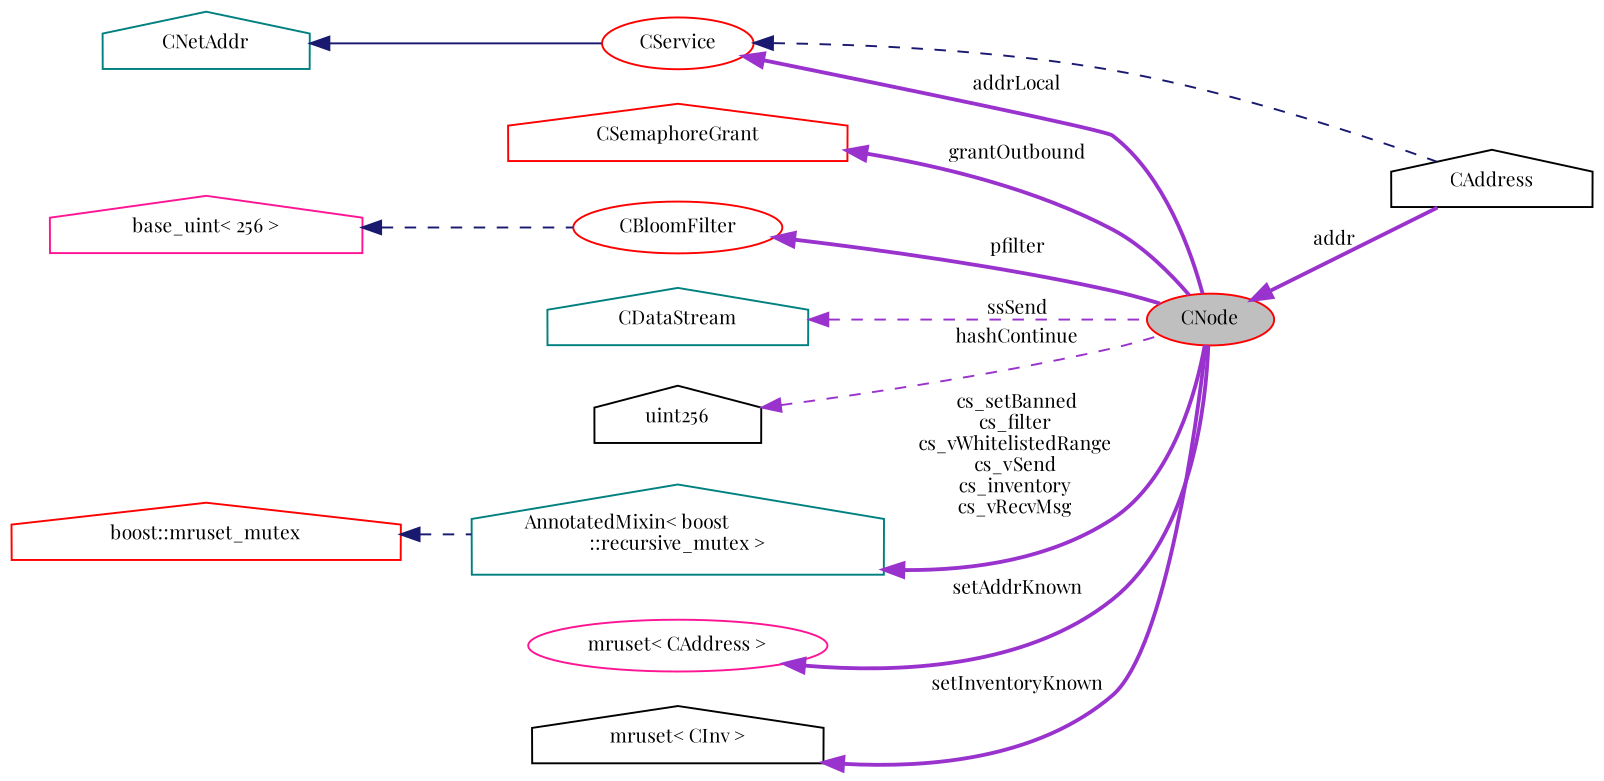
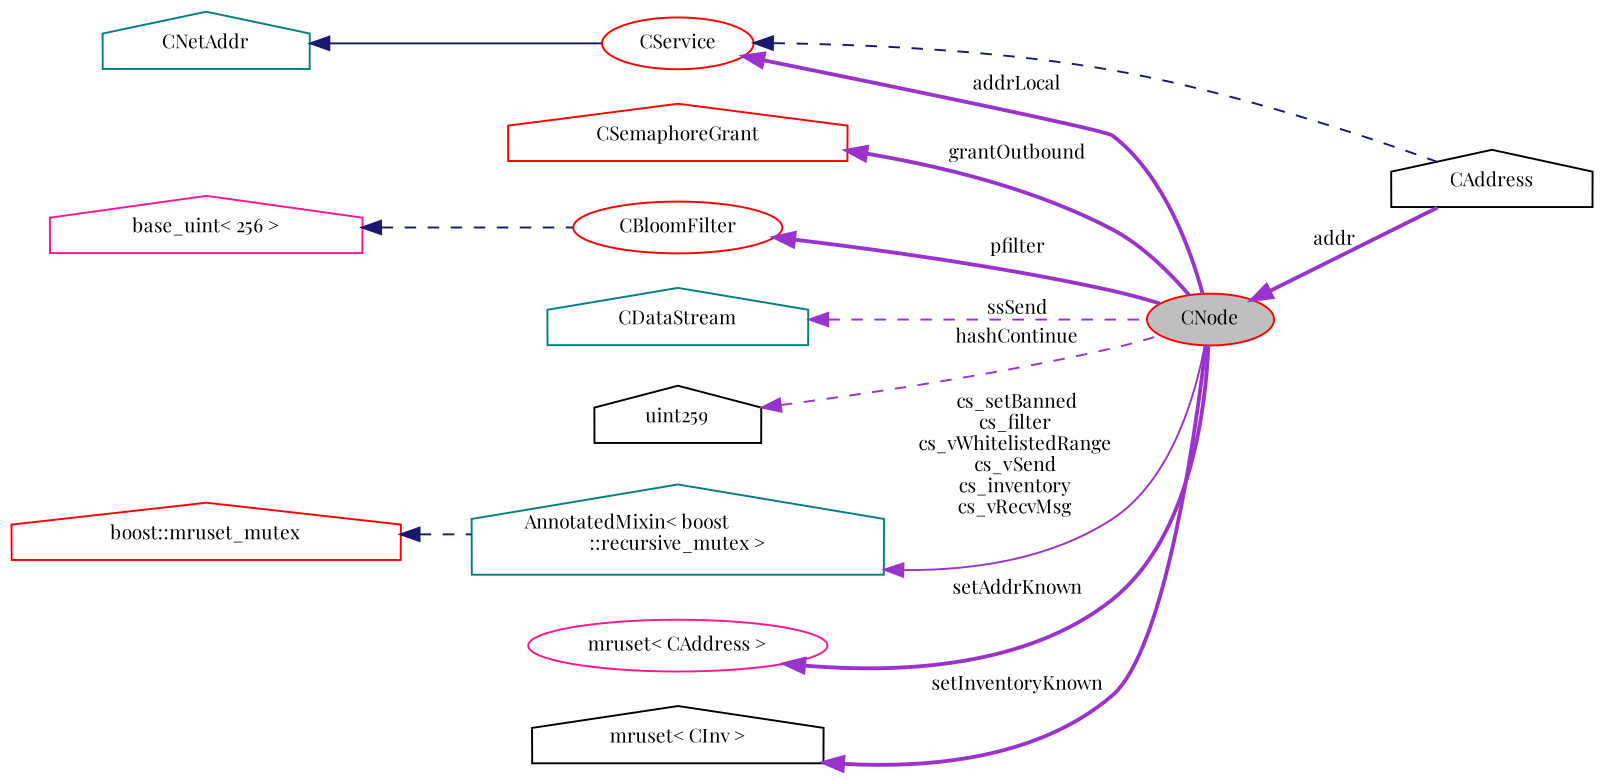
node "uint256": label "uint256" -> "uint259"
edge "CNode" -> "AnnotatedMixin< boost ::recursive_mutex >": style bold -> solid
